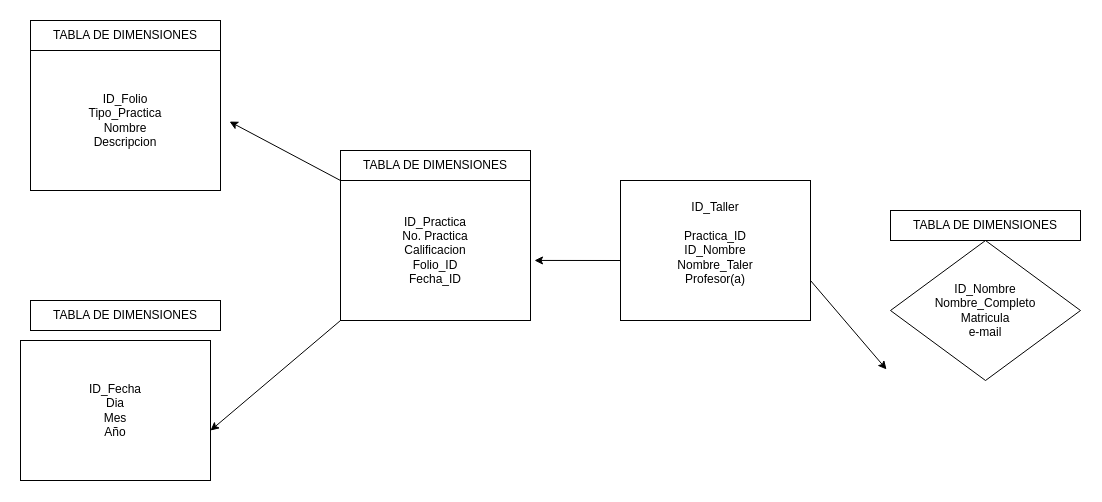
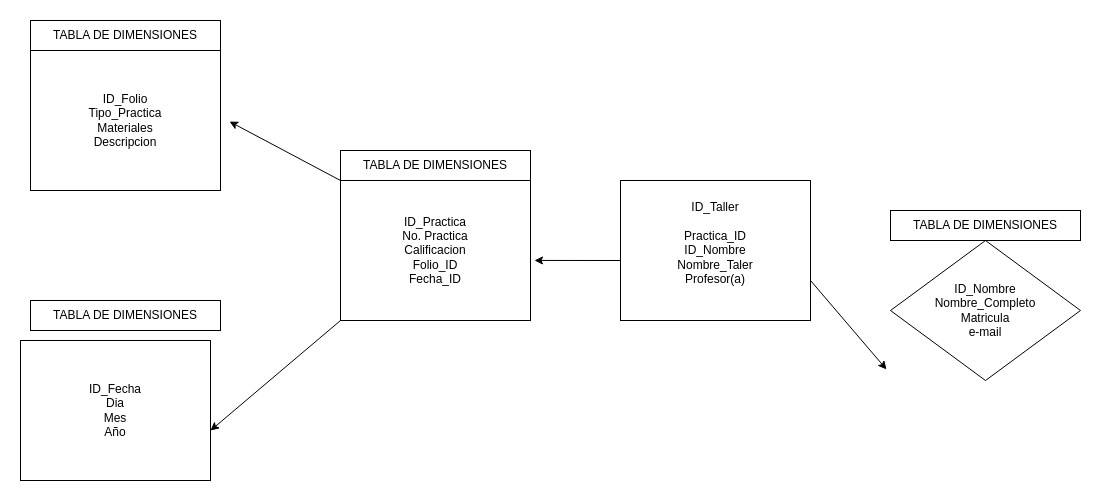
node "ID_Folio Tipo_Practica Nombre Descripcion": label "ID_Folio Tipo_Practica Nombre Descripcion" -> "ID_Folio Tipo_Practica Materiales Descripcion"
